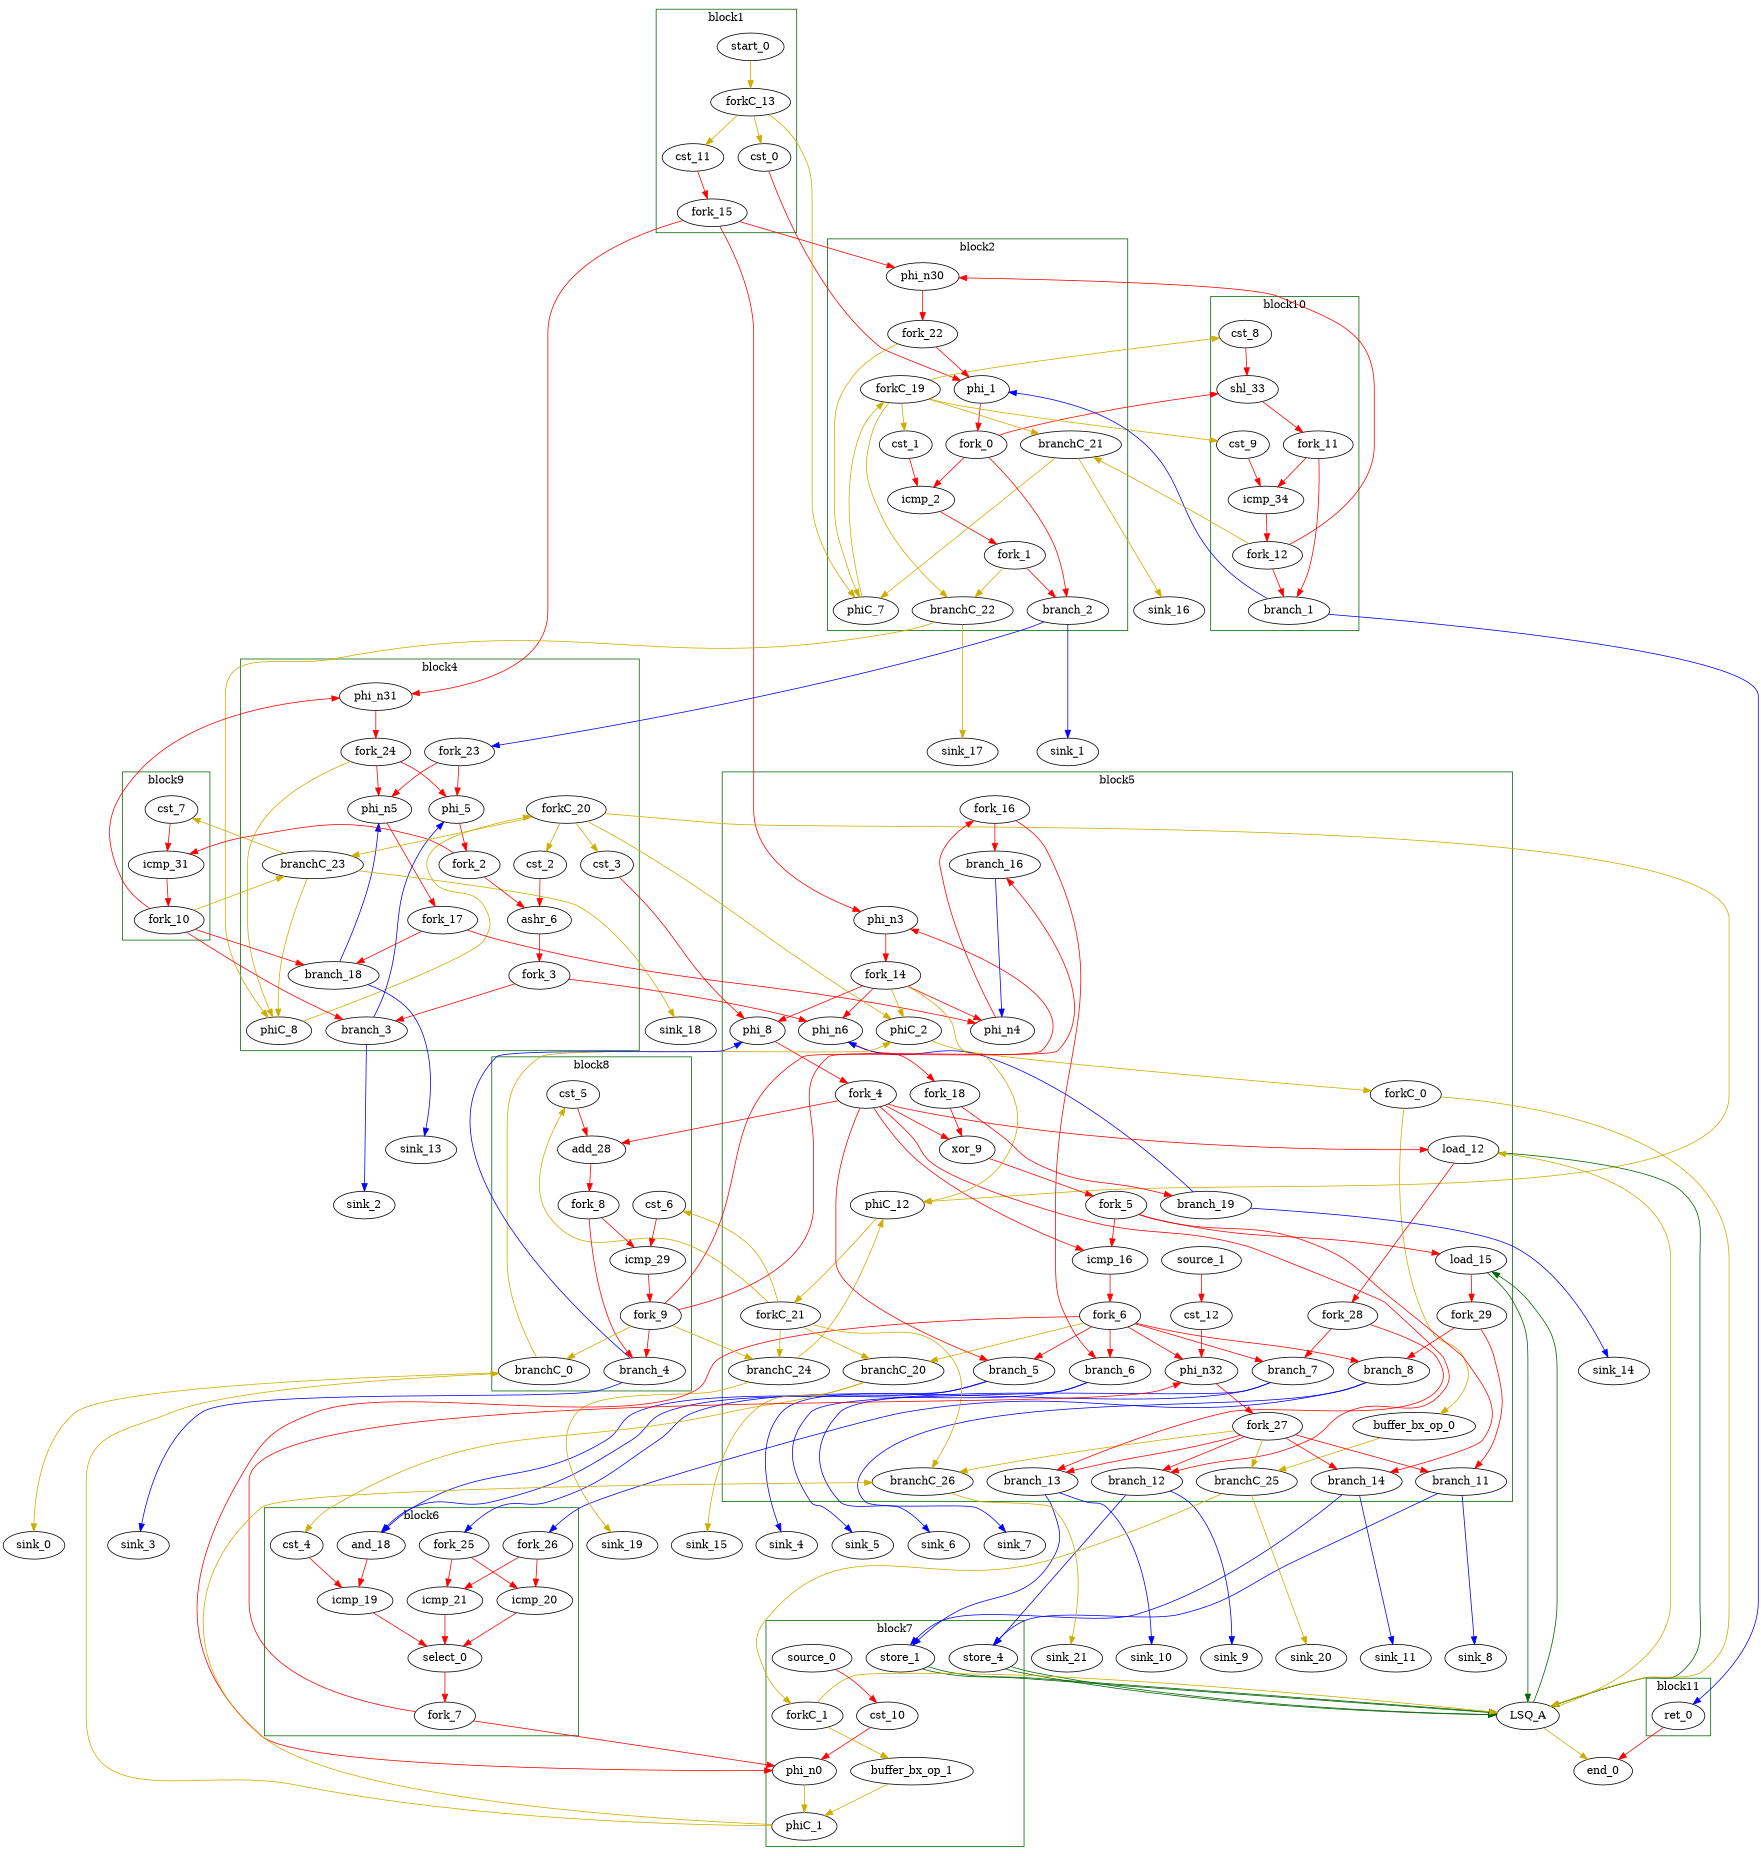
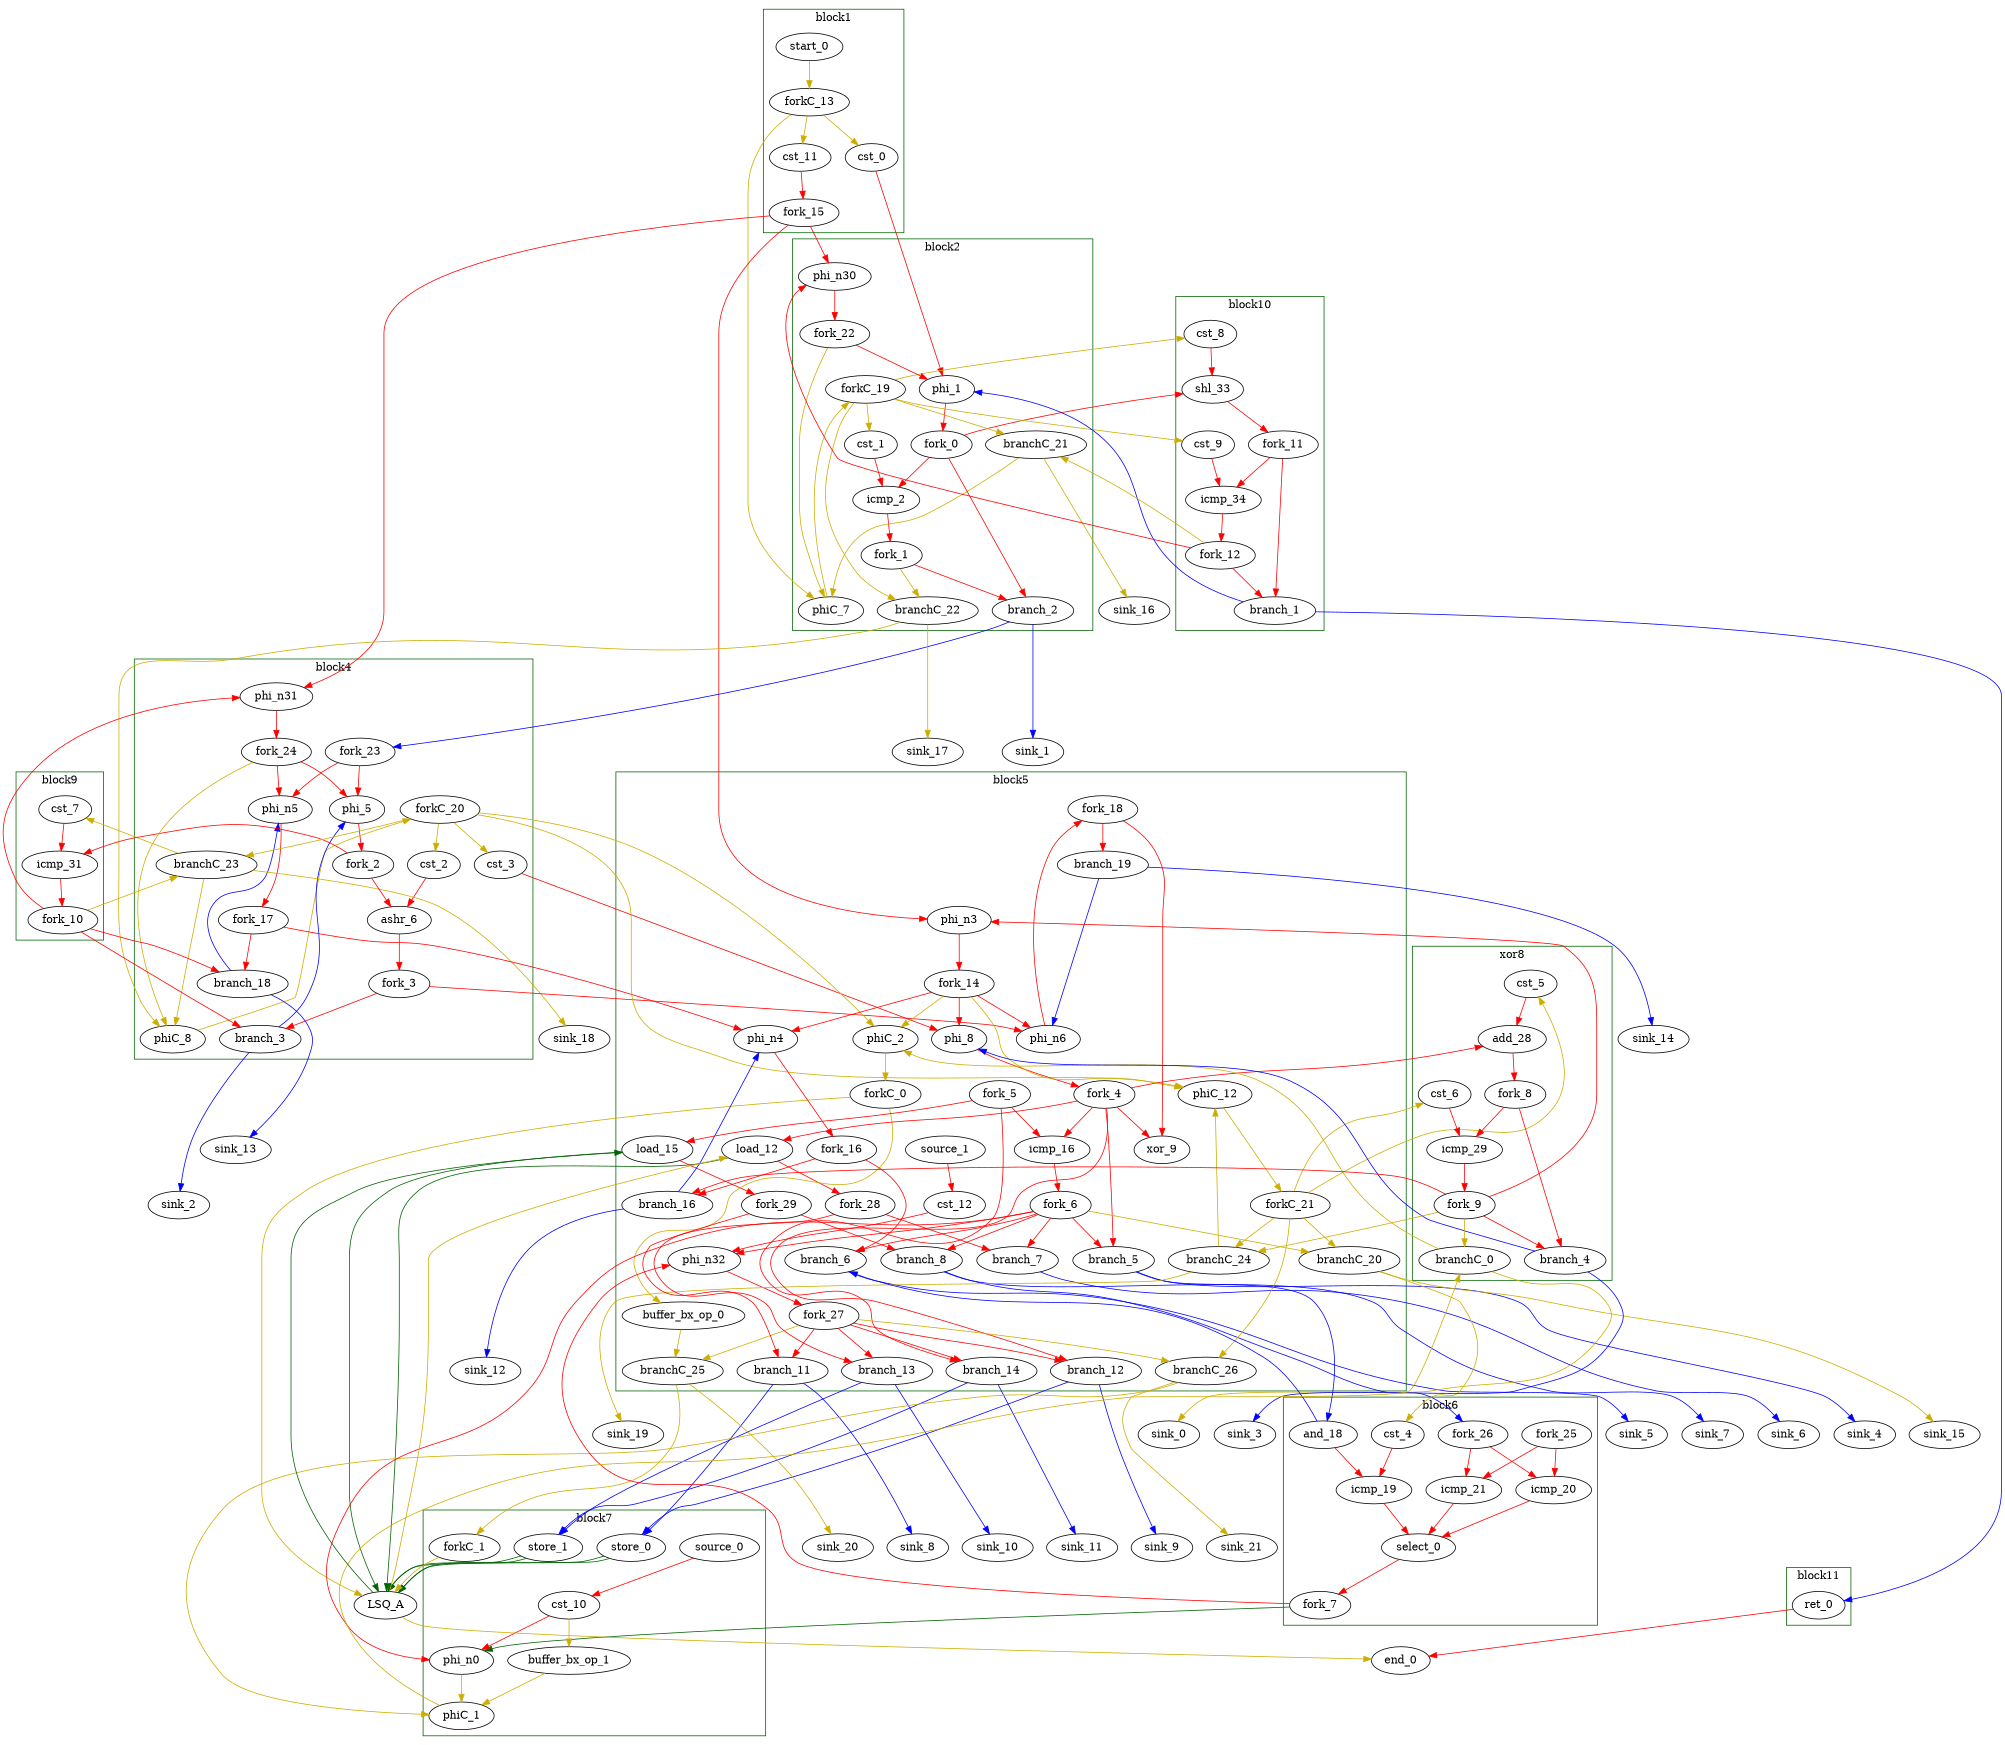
cluster "block8": label "block8" -> "xor8"
edge "xor_9" -> "fork_5": removed
node "sink_12": added
edge "branch_6" -> "and_18": reversed
edge "branch_7" -> "fork_25": removed
edge "phiC_1" -> "branchC_26": reversed
node "store_4": label "store_4" -> "store_0"
edge "forkC_1" -> "buffer_bx_op_1": now "cst_10" -> "buffer_bx_op_1"
edge "fork_7" -> "phi_n0": color red -> darkgreen
